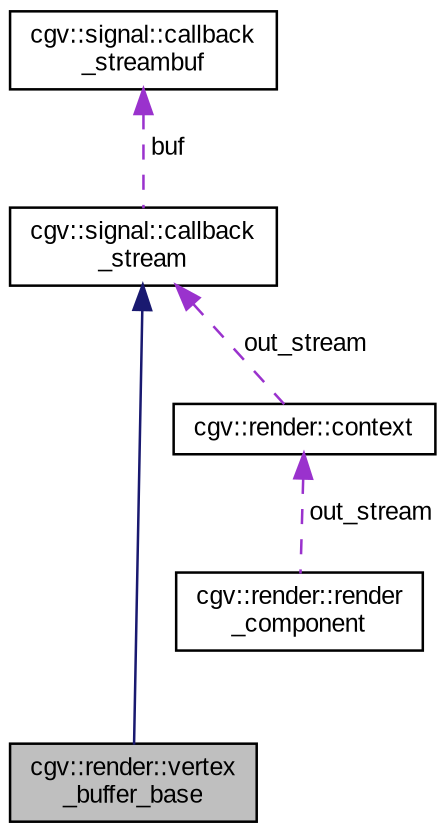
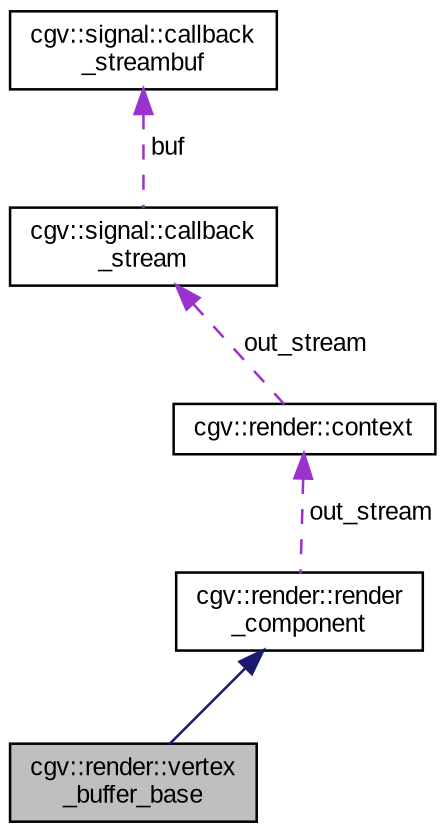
edge "cgv::render::vertex _buffer_base" -> "cgv::signal::callback _stream": now "cgv::render::vertex _buffer_base" -> "cgv::render::render _component"
